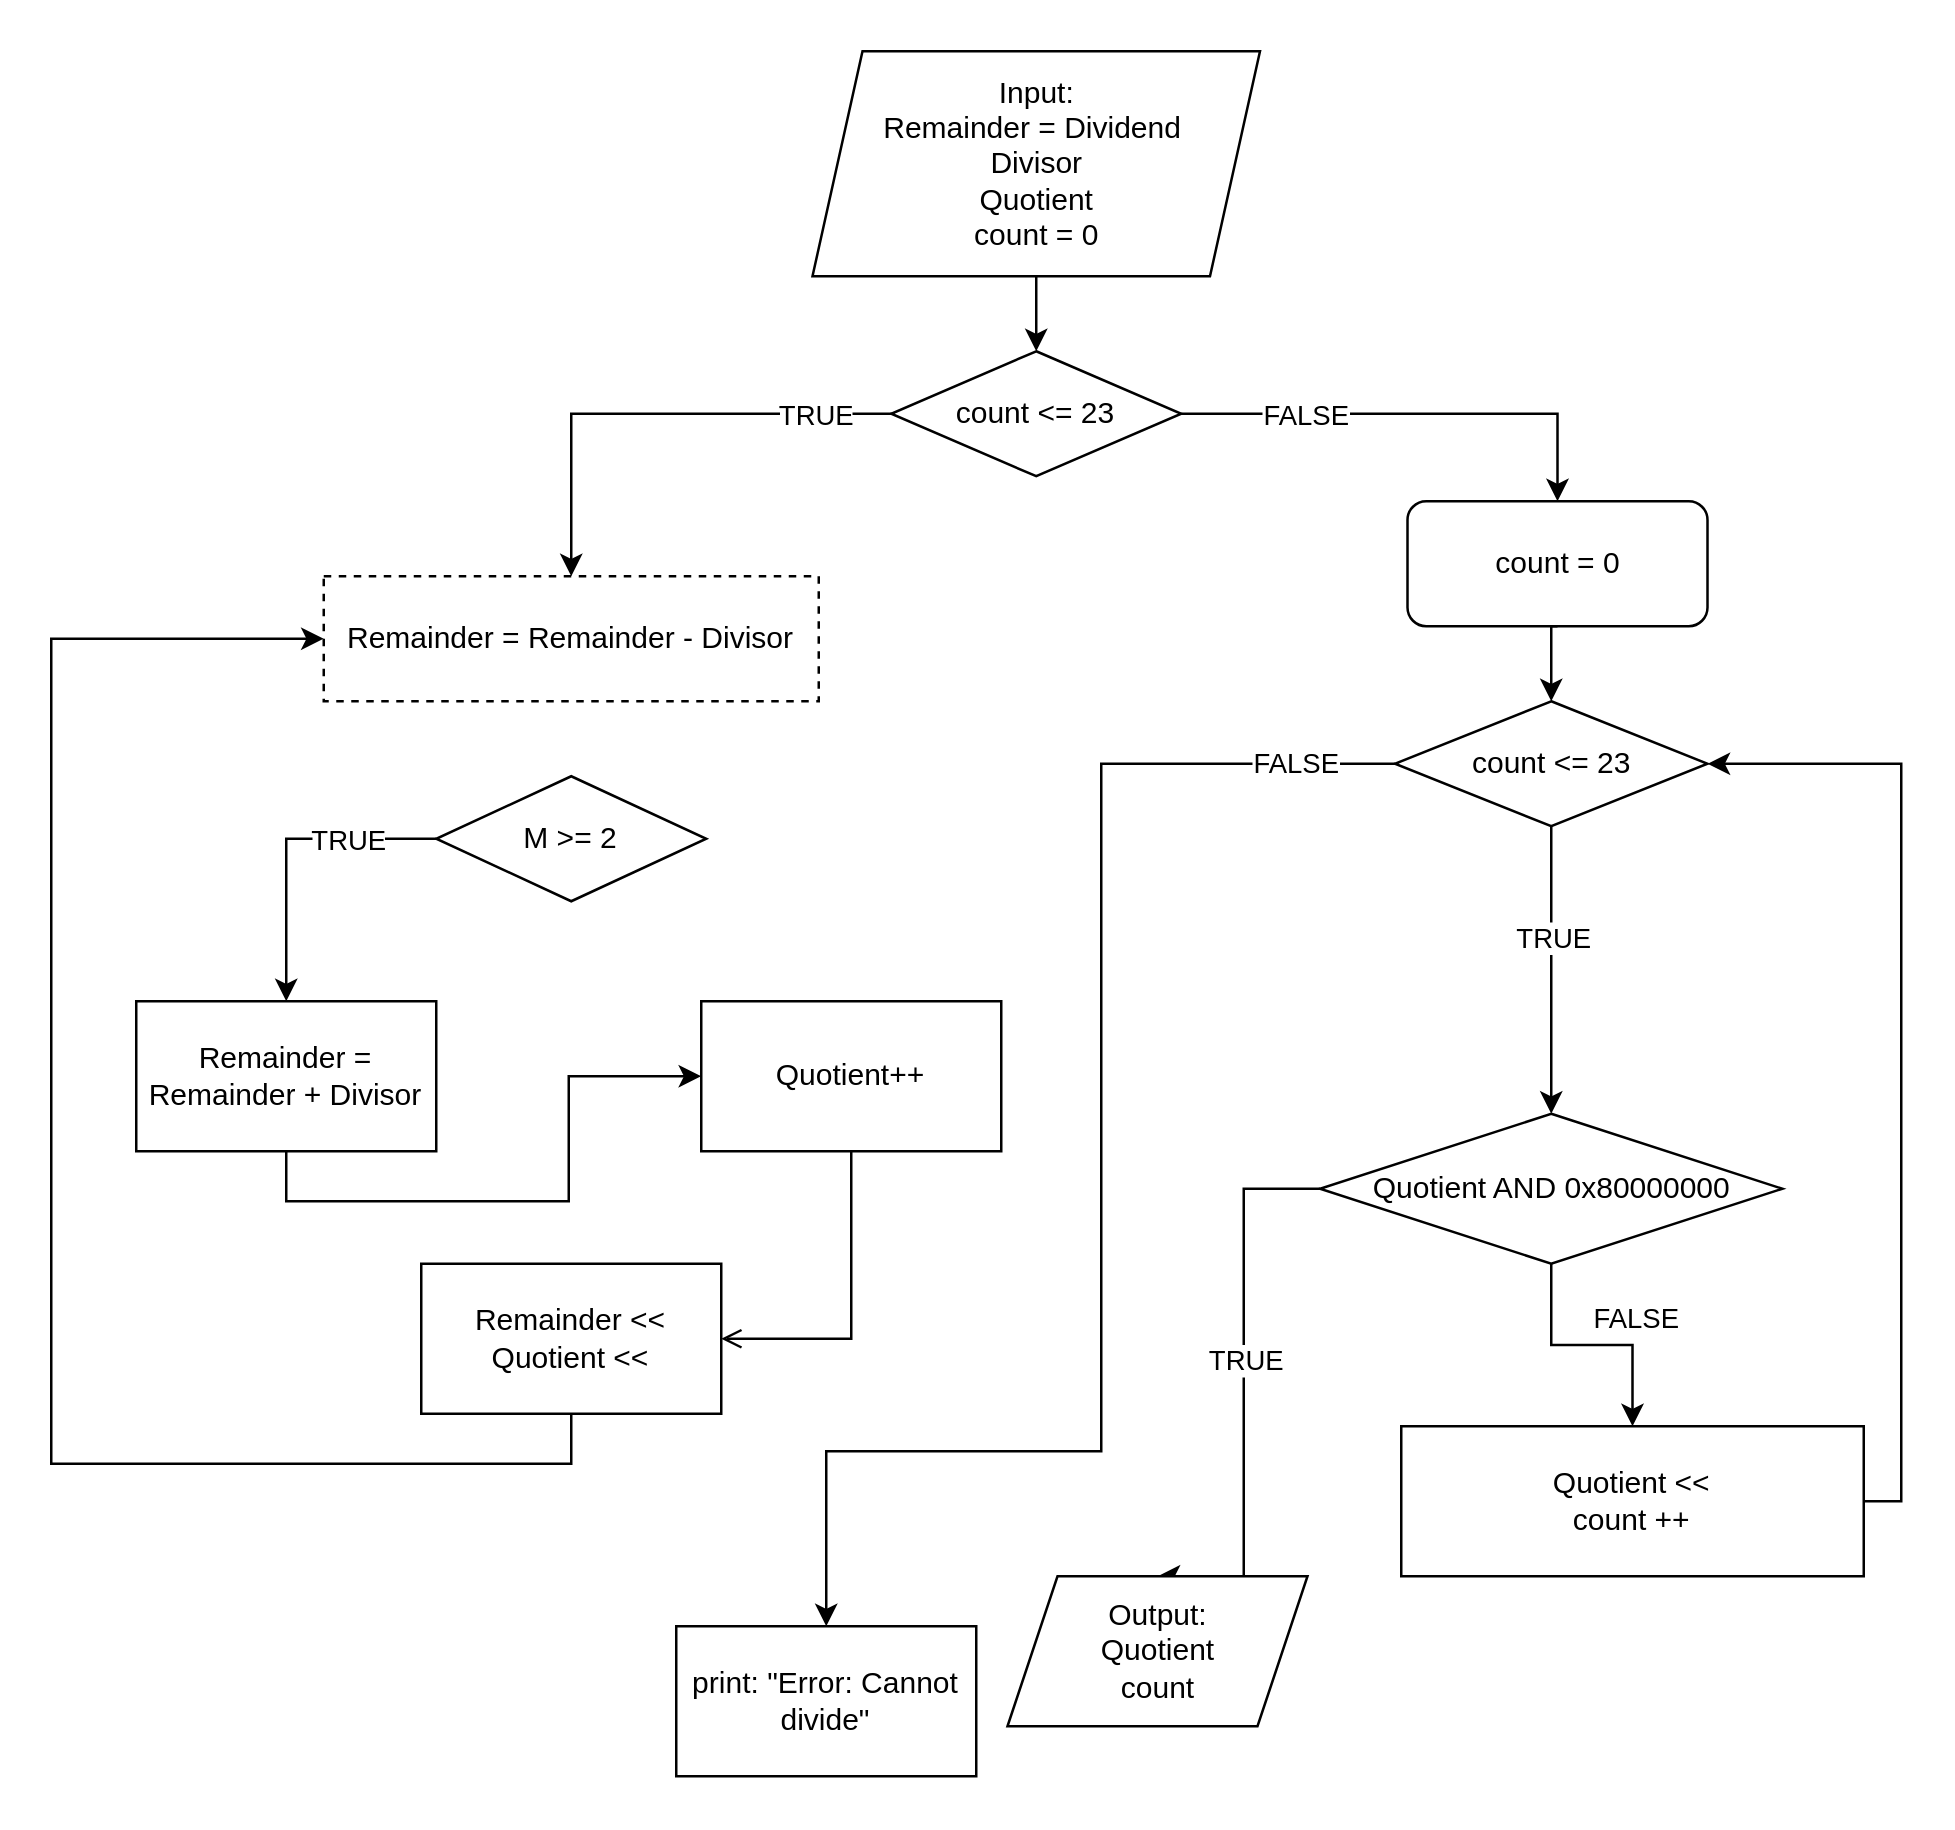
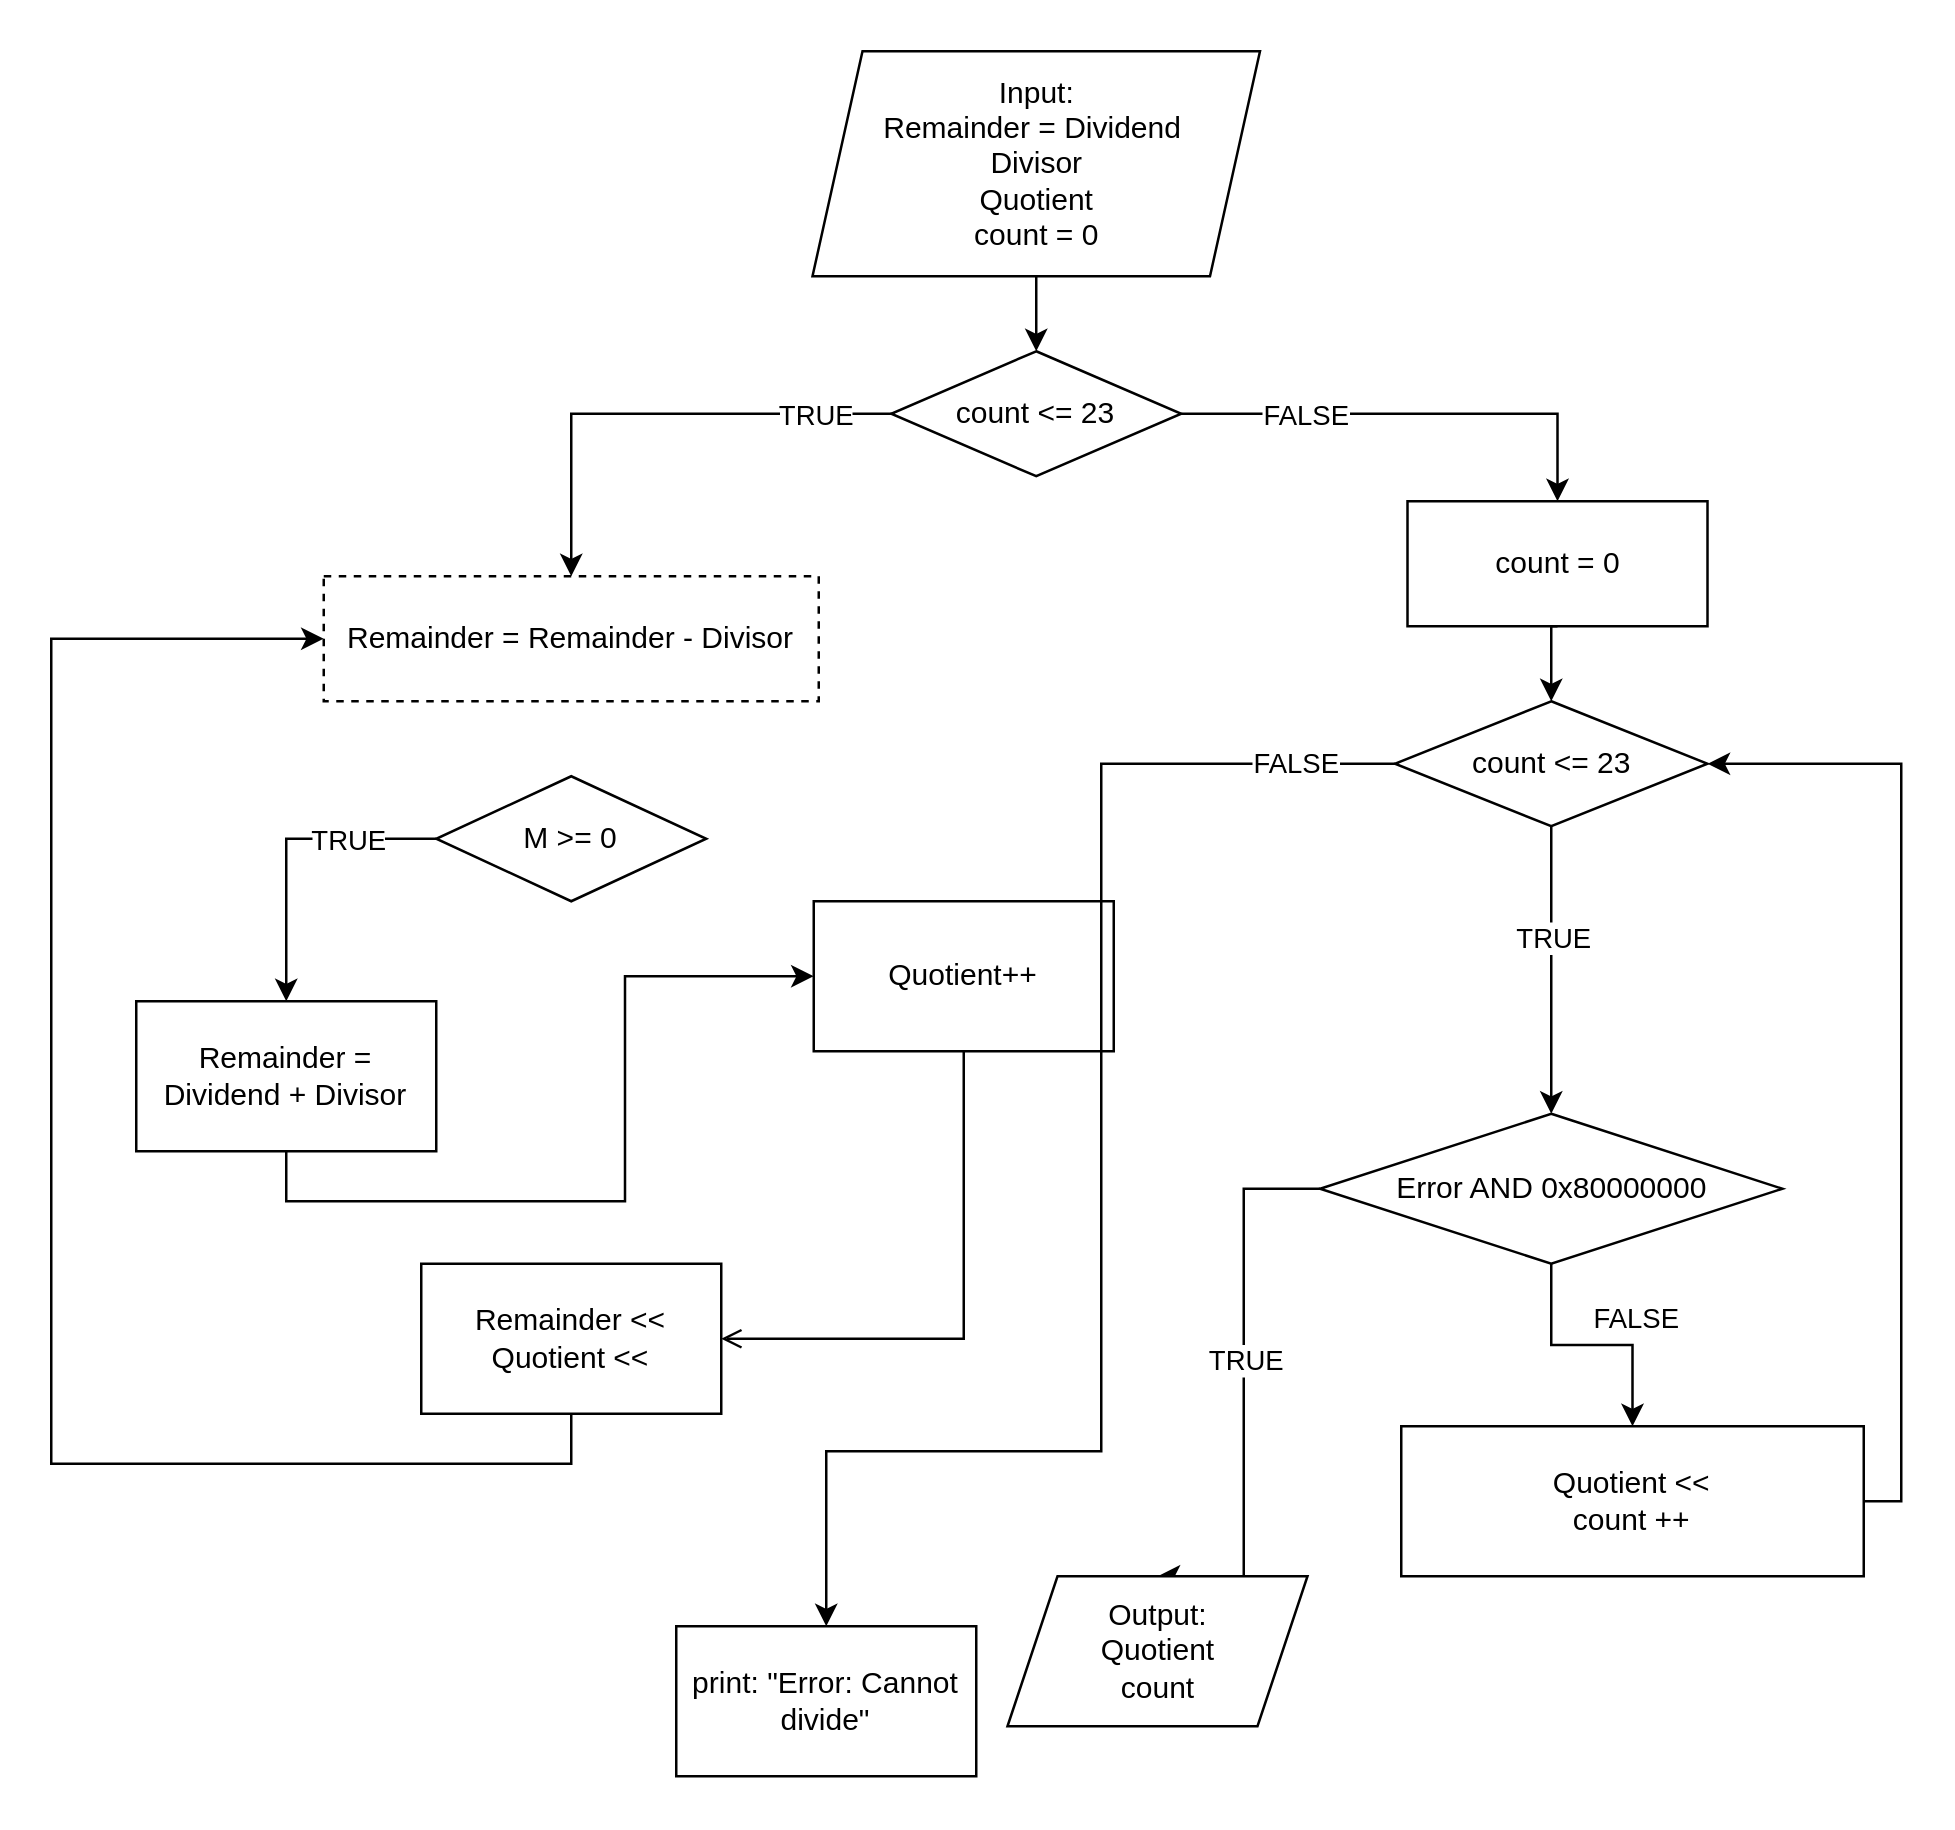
node "count = 0": shape rounded rectangle -> rectangle
node "M >= 2": label "M >= 2" -> "M >= 0"
node "Remainder = Remainder + Divisor": label "Remainder = Remainder + Divisor" -> "Remainder = Dividend + Divisor"
node "Quotient++": moved (851, 1076) -> (964, 976)
node "Quotient AND 0x80000000": label "Quotient AND 0x80000000" -> "Error AND 0x80000000"
